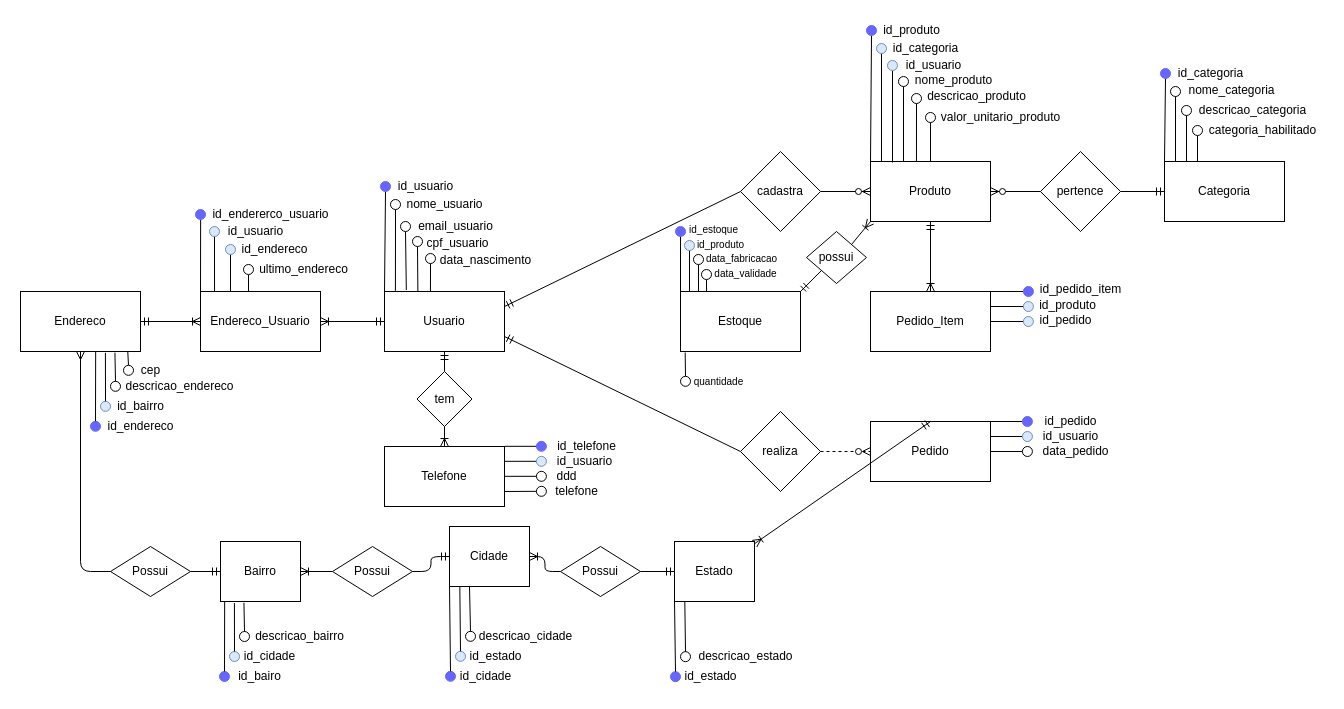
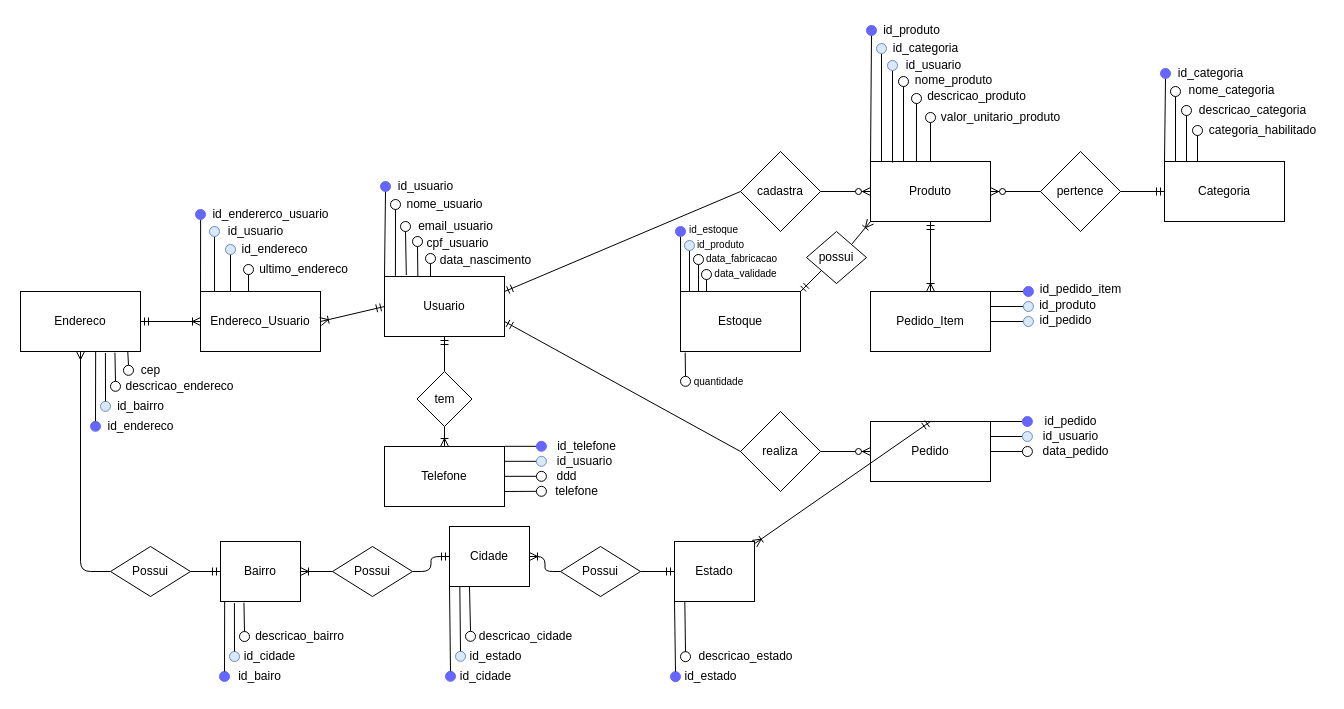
node "Usuario": moved (445, 322) -> (445, 307)
edge "realiza" -> "Pedido": style dashed -> solid
